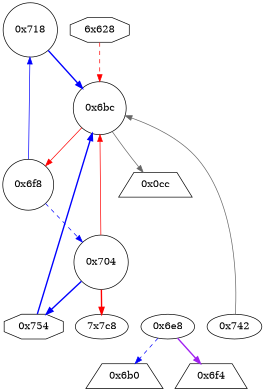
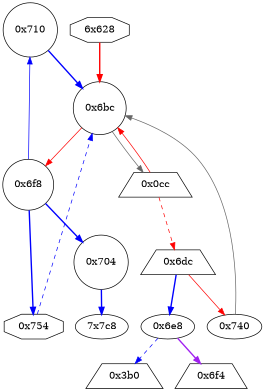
node "0x718": label "0x718" -> "0x710"
edge "6x628" -> "0x6bc": style dashed -> bold
edge "0x704" -> "0x6bc": now "0x0cc" -> "0x6bc"
edge "0x6f8" -> "0x704": style dashed -> bold
edge "0x754" -> "0x6bc": style bold -> dashed
node "0x6dc": added
edge "0x704" -> "0x754": now "0x6f8" -> "0x754"
edge "0x704" -> "7x7c8": color red -> blue
node "0x742": label "0x742" -> "0x740"
node "0x6b0": label "0x6b0" -> "0x3b0"
